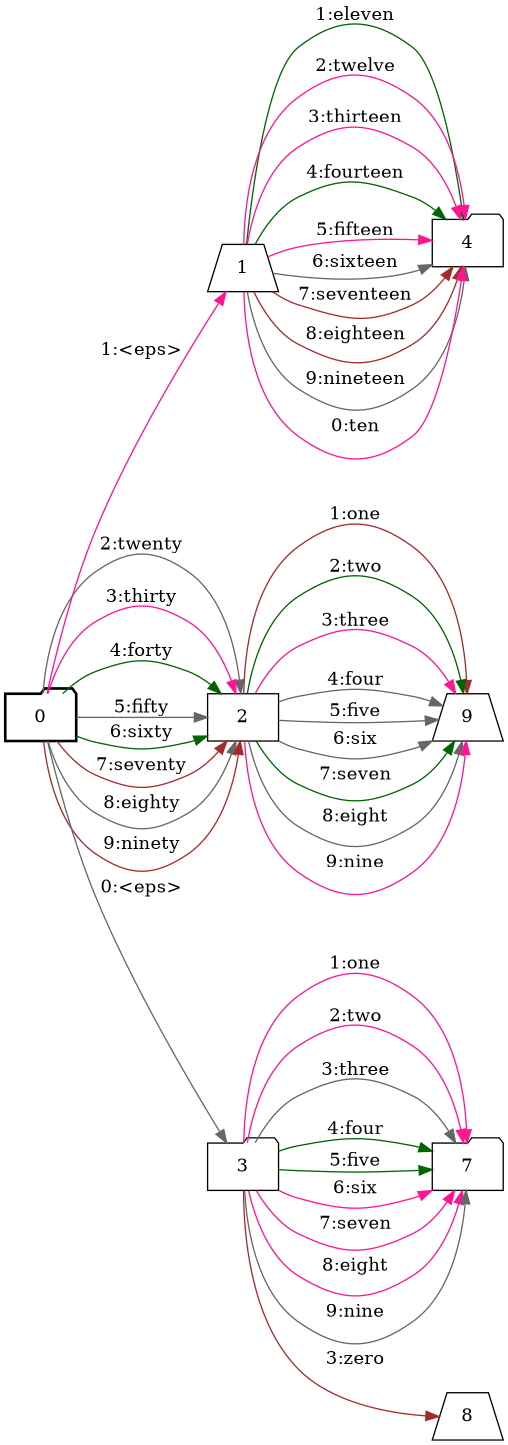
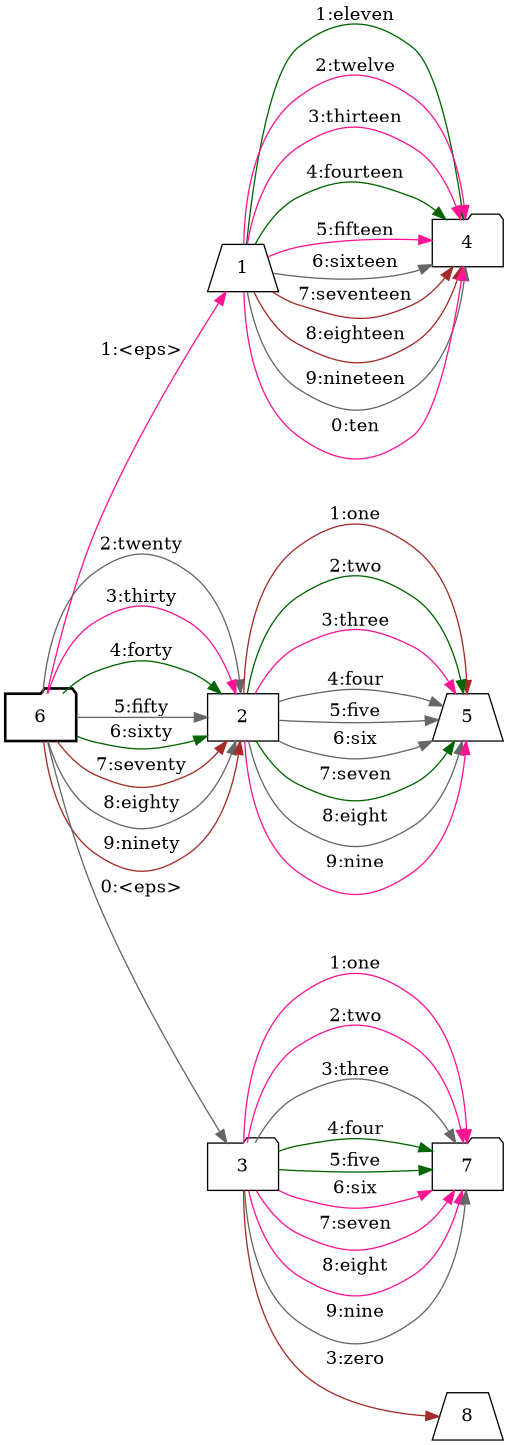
node "0": label "0" -> "6"
node "9": label "9" -> "5"
